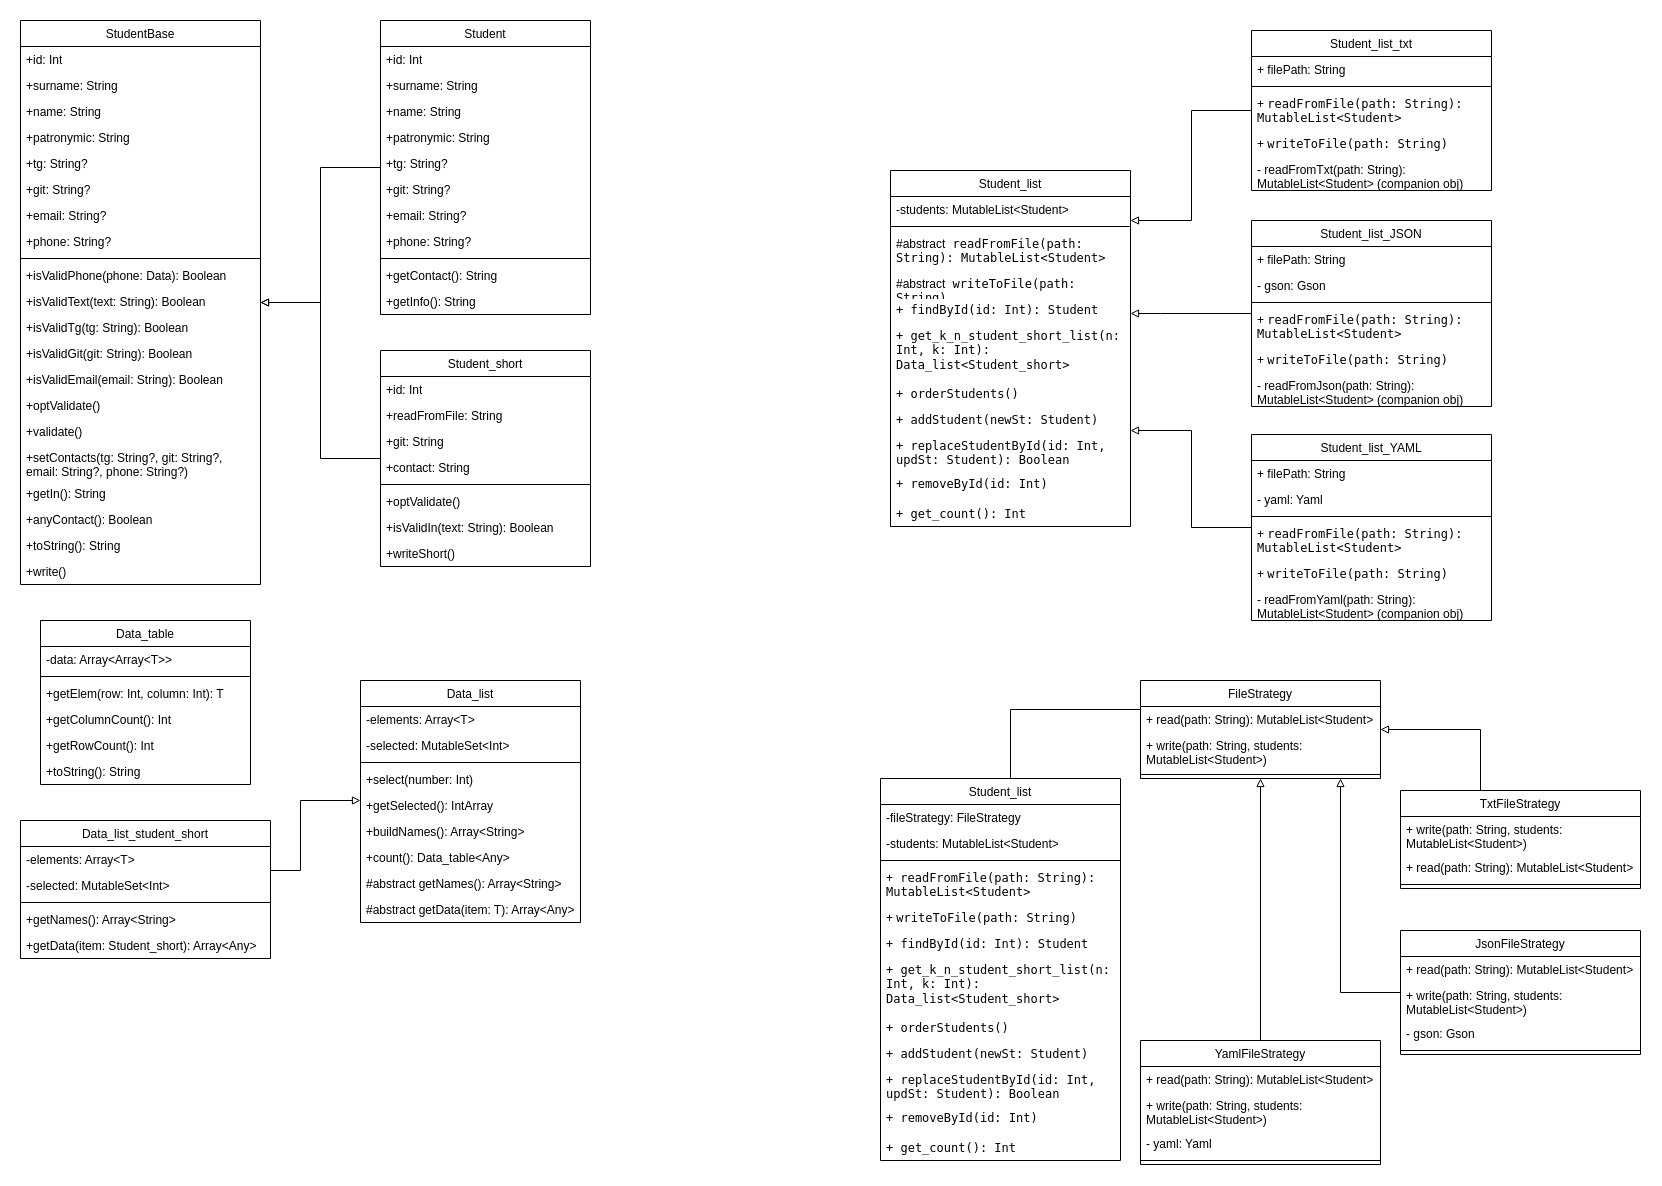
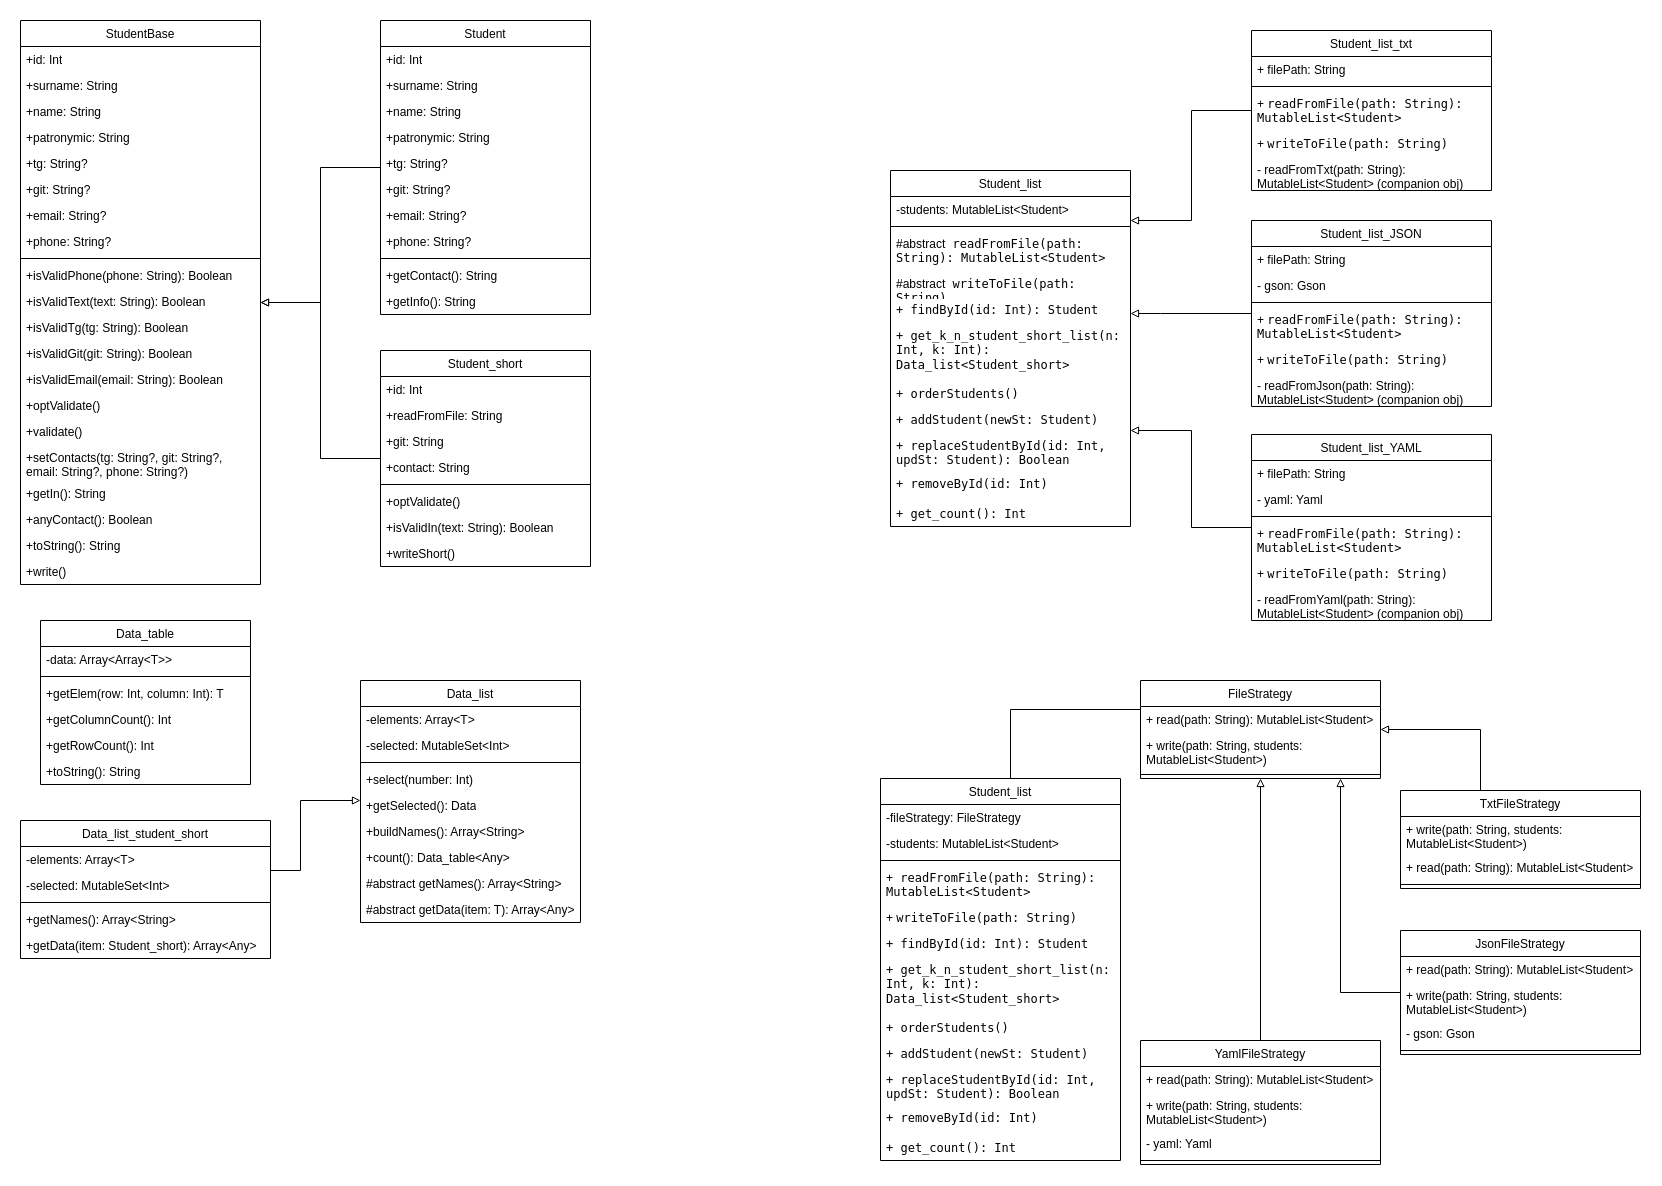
node "+isValidPhone(phone: Data): Boolean": label "+isValidPhone(phone: Data): Boolean" -> "+isValidPhone(phone: String): Boolean"
node "+getSelected(): IntArray": label "+getSelected(): IntArray" -> "+getSelected(): Data"
